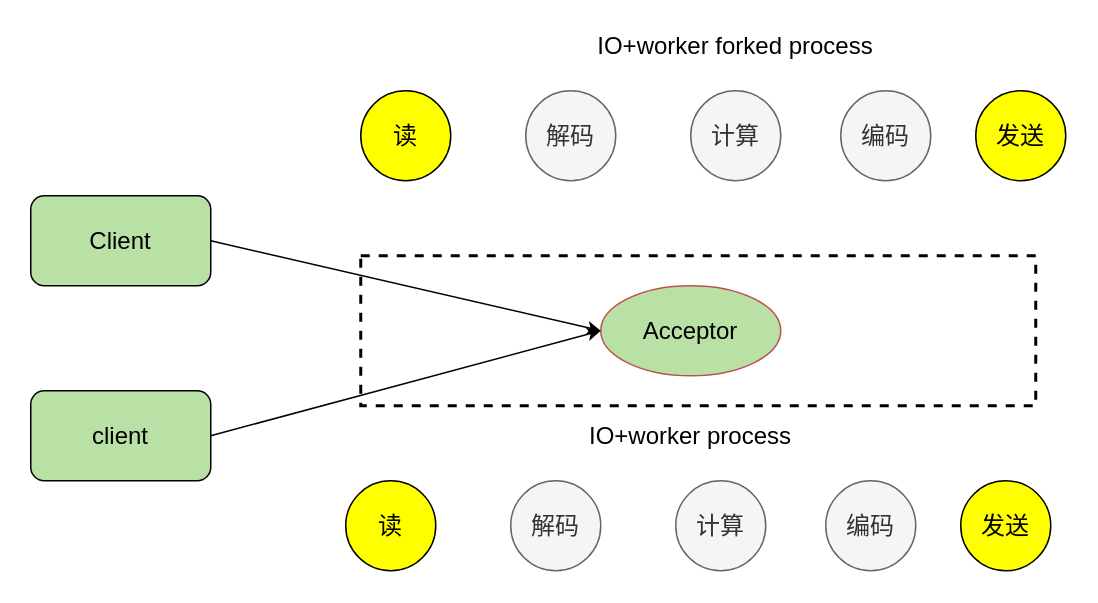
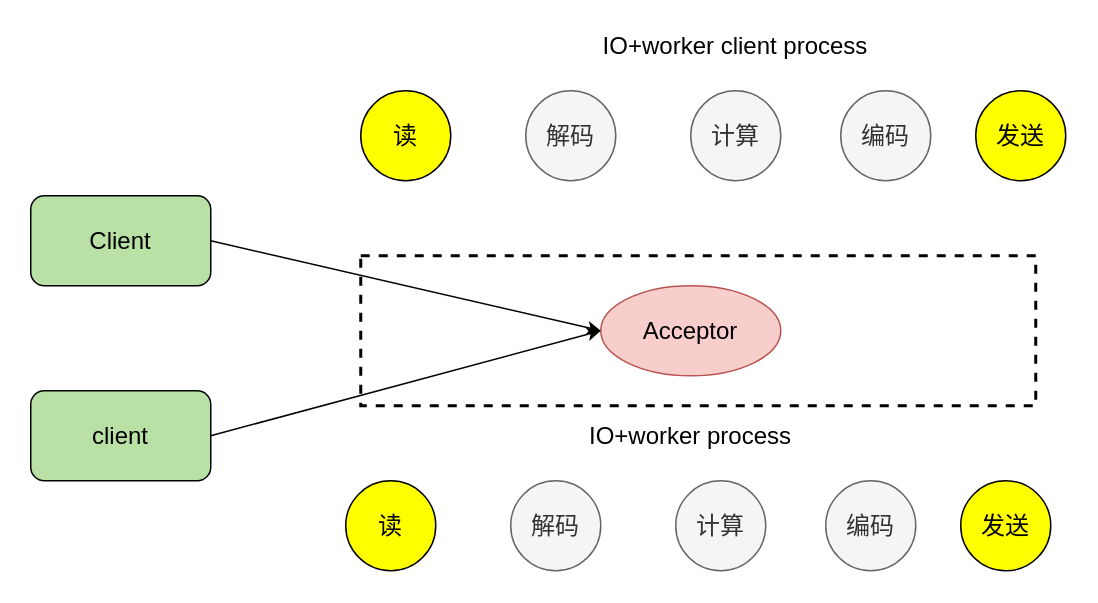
node "IO+worker forked process": label "IO+worker forked process" -> "IO+worker client process"
node "Acceptor": fillcolor #b9e0a5 -> #f8cecc
